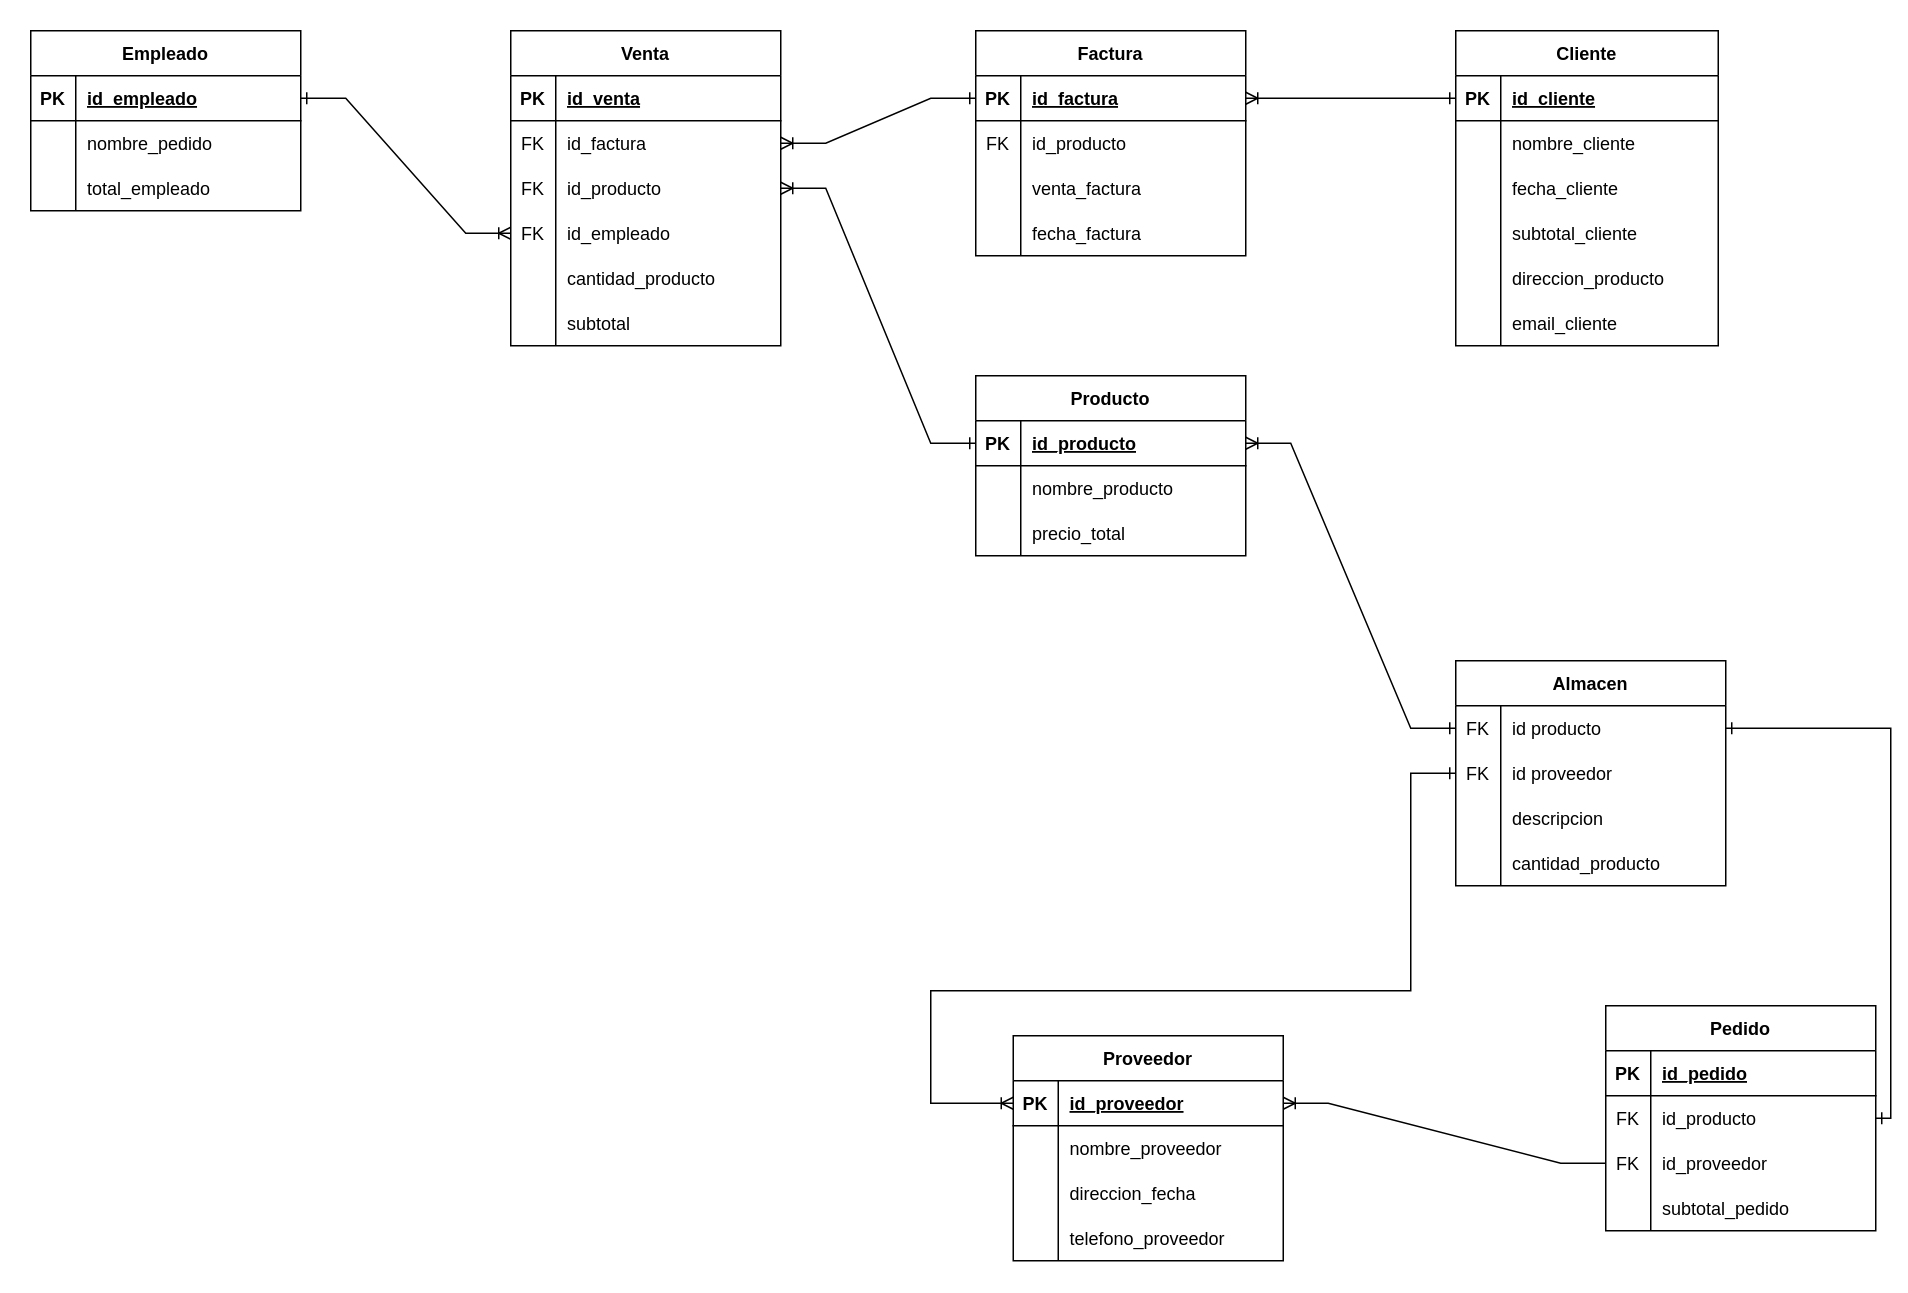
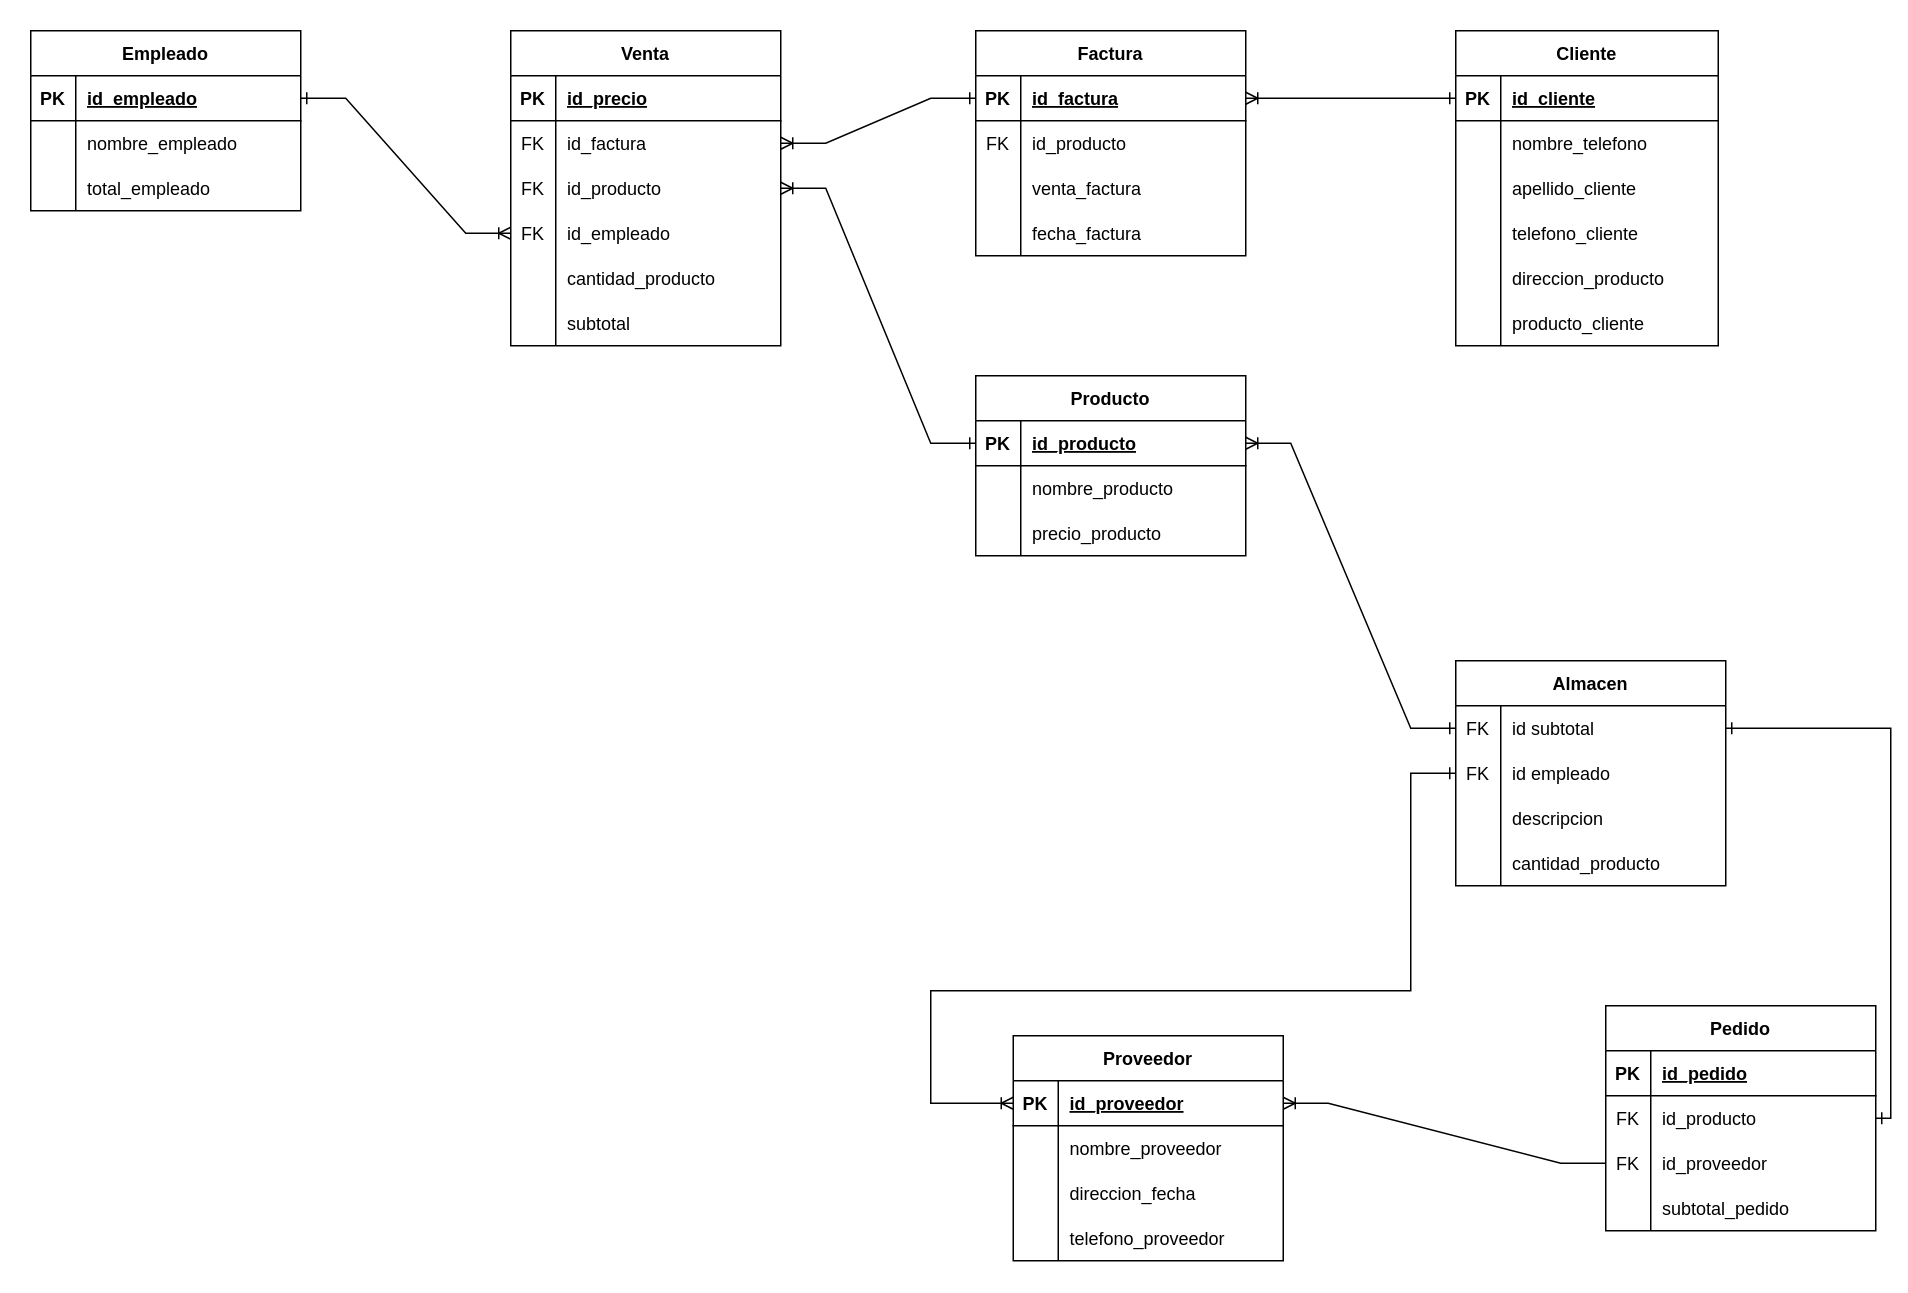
node "id_venta": label "id_venta" -> "id_precio"
node "nombre_pedido": label "nombre_pedido" -> "nombre_empleado"
node "nombre_cliente": label "nombre_cliente" -> "nombre_telefono"
node "fecha_cliente": label "fecha_cliente" -> "apellido_cliente"
node "subtotal_cliente": label "subtotal_cliente" -> "telefono_cliente"
node "email_cliente": label "email_cliente" -> "producto_cliente"
node "precio_total": label "precio_total" -> "precio_producto"
node "id producto": label "id producto" -> "id subtotal"
node "id proveedor": label "id proveedor" -> "id empleado"
